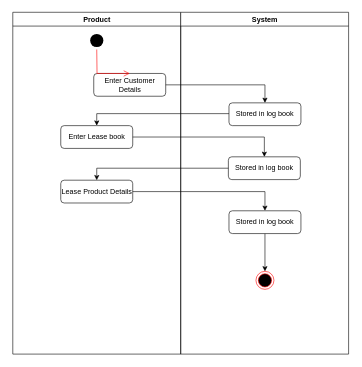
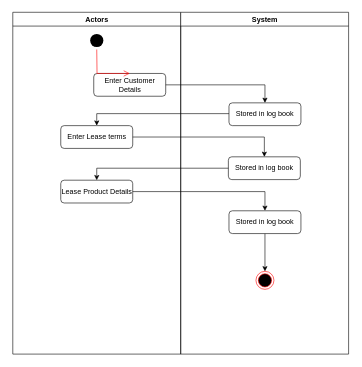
node "Product": label "Product" -> "Actors"
node "Enter Lease book": label "Enter Lease book" -> "Enter Lease terms"
